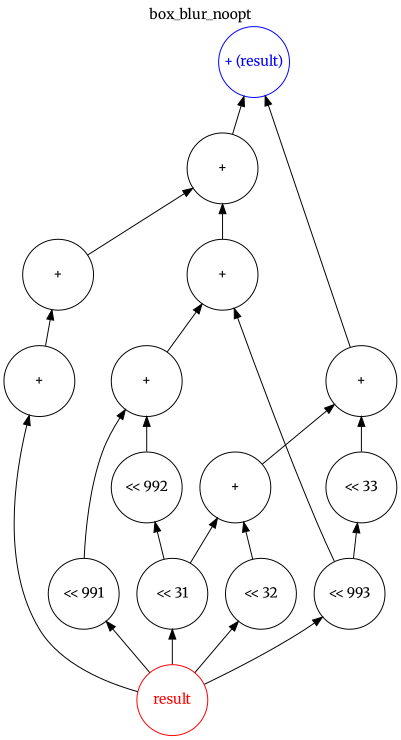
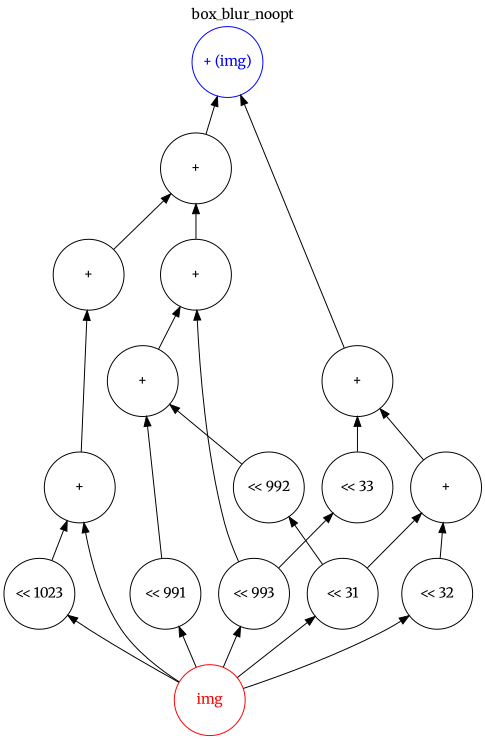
node "+ (result)": label "+ (result)" -> "+ (img)"
node "<< 1023": added
node "result": label "result" -> "img"
